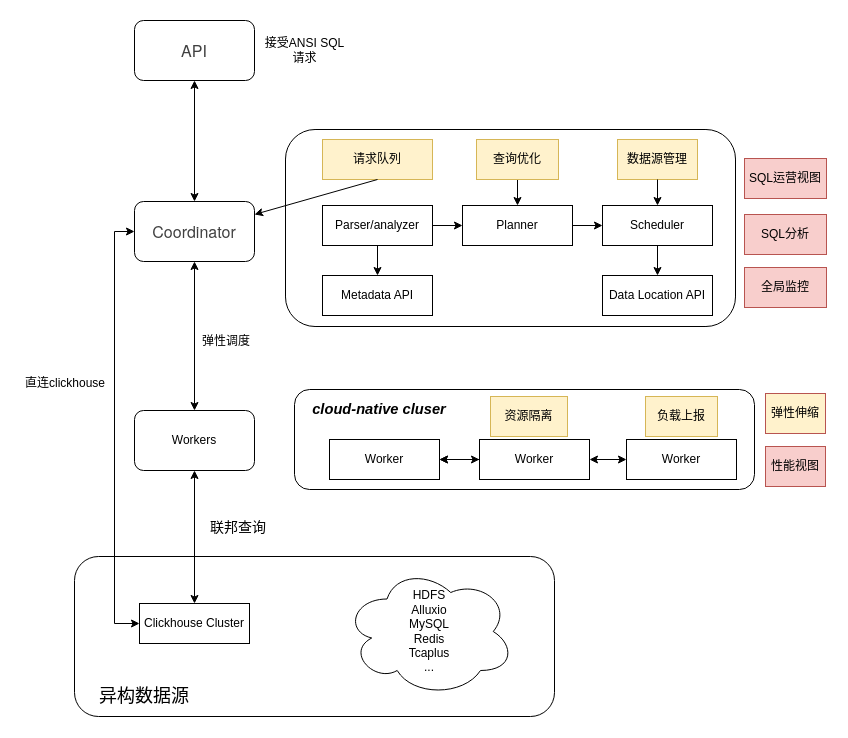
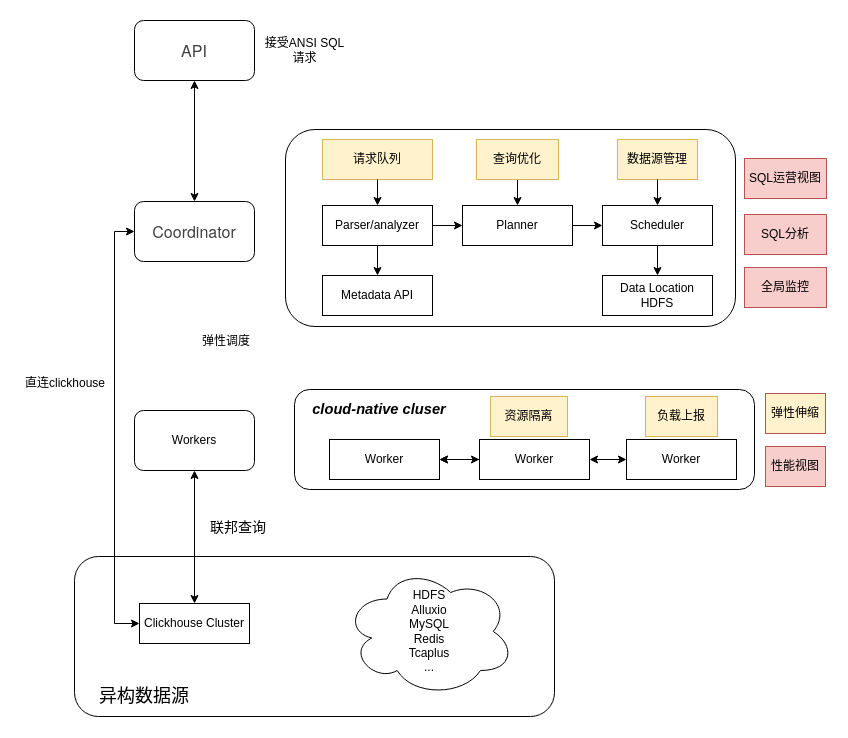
edge "请求队列" -> "Coordinator": now "请求队列" -> "Parser/analyzer"
node "Data Location API": label "Data Location API" -> "Data Location HDFS"
edge "Coordinator" -- "Workers": removed
